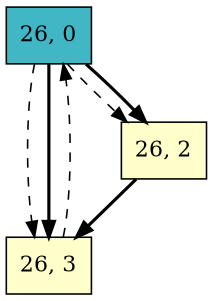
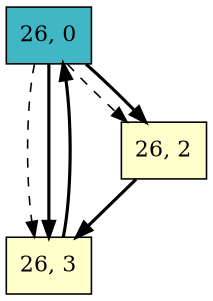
edge "26, 3" -> "26, 0": style dashed -> bold
